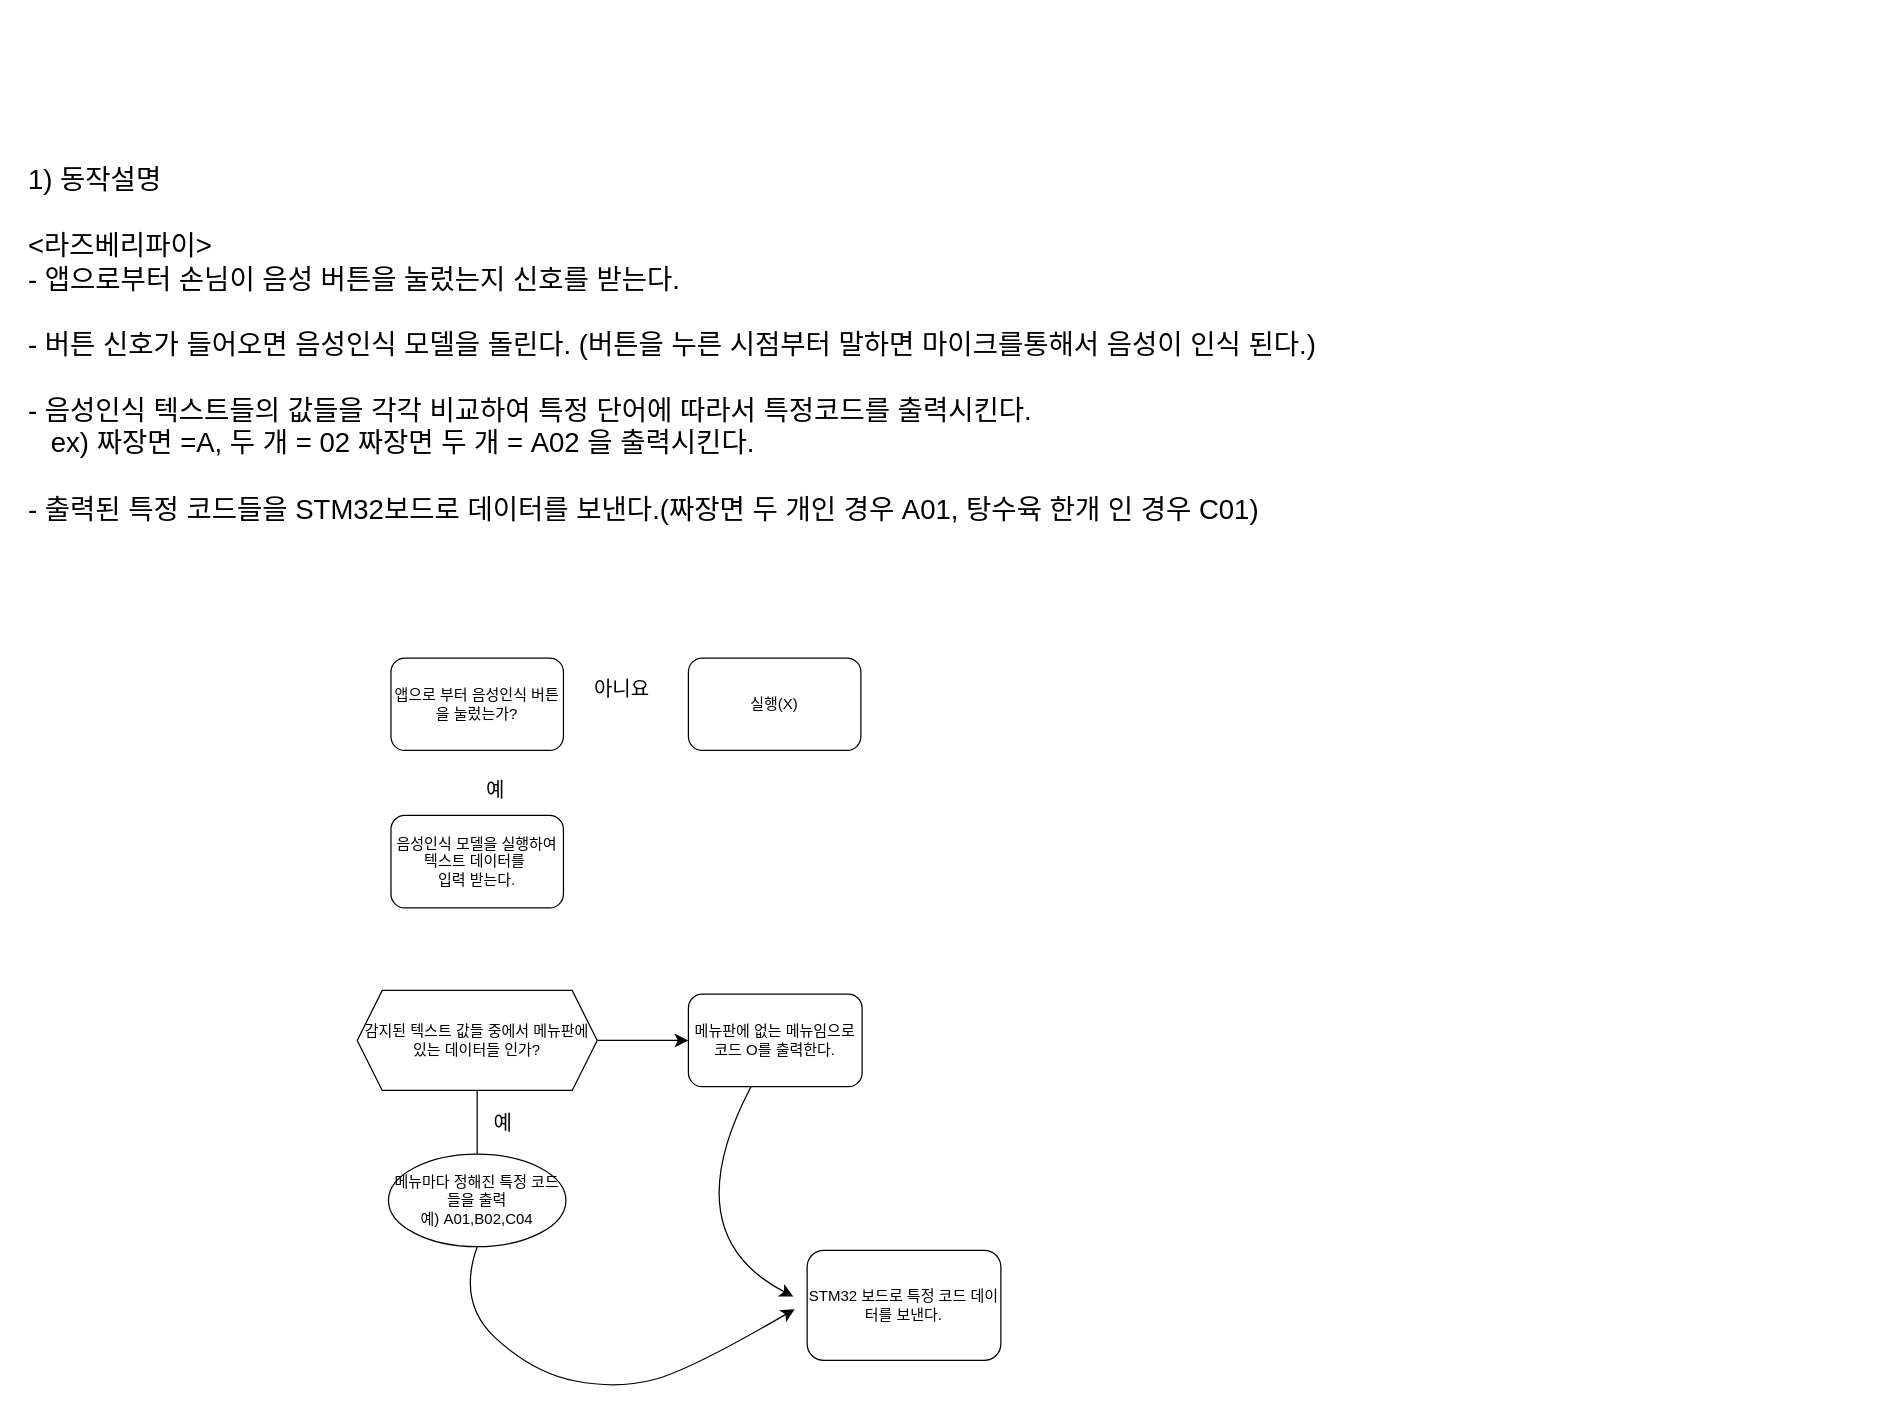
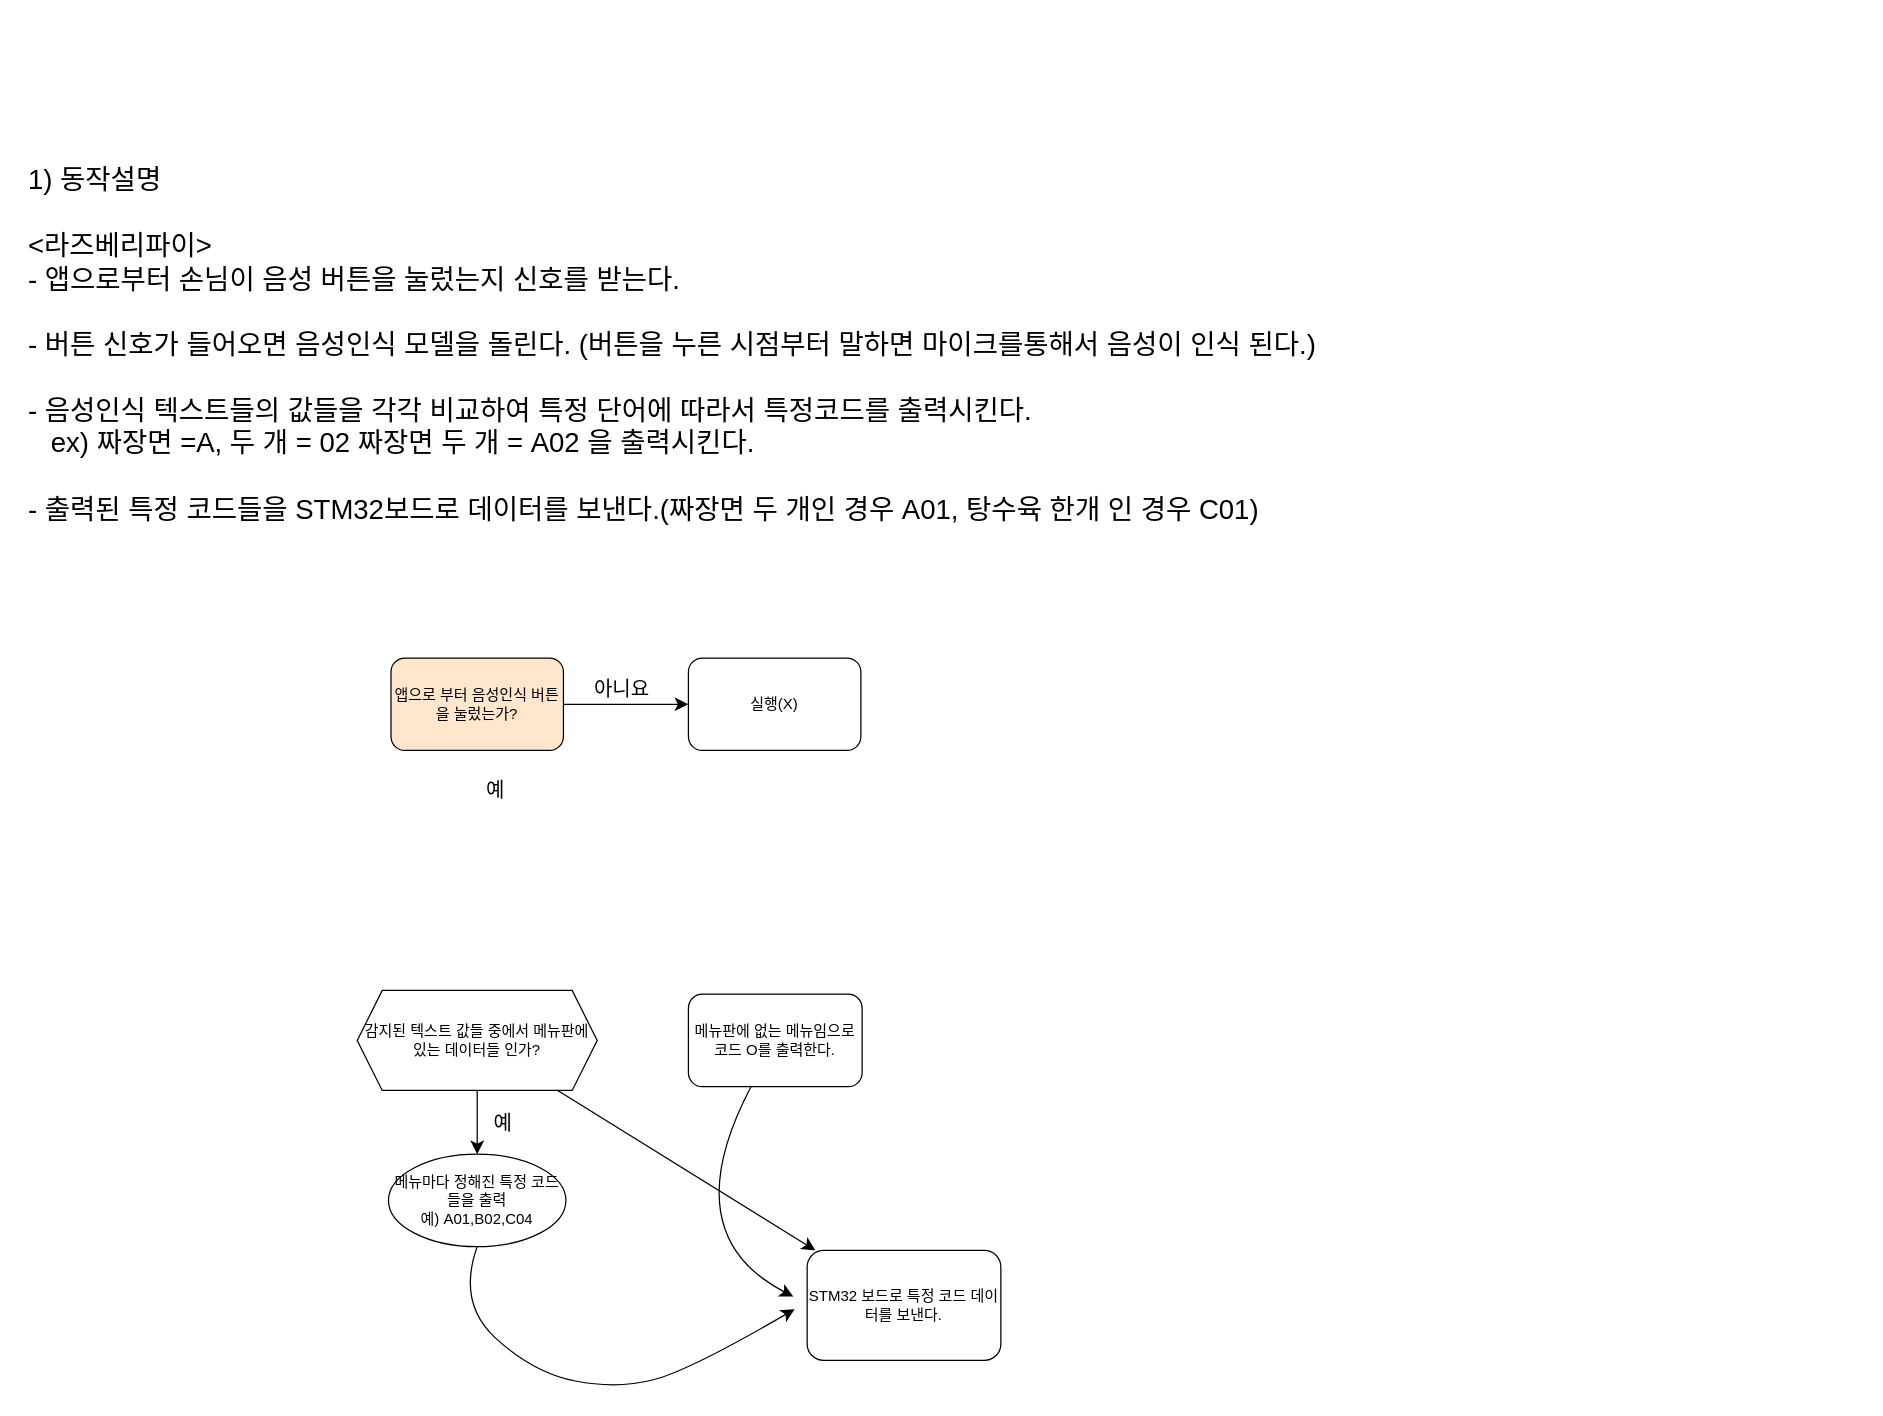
node "앱으로 부터 음성인식 버튼을 눌렀는가?": fillcolor #ffffff -> #ffe6cc
edge "앱으로 부터 음성인식 버튼을 눌렀는가?" -> "실행(X)": added
node "음성인식 모델을 실행하여 텍스트 데이터를 입력 받는다.": removed
edge "감지된 텍스트 값들 중에서 메뉴판에 있는 데이터들 인가?" -> "메뉴판에 없는 메뉴임으로 코드 O를 출력한다.": now "감지된 텍스트 값들 중에서 메뉴판에 있는 데이터들 인가?" -> "STM32 보드로 특정 코드 데이터를 보낸다."
edge "감지된 텍스트 값들 중에서 메뉴판에 있는 데이터들 인가?" -- "메뉴마다 정해진 특정 코드들을 출력 예) A01,B02,C04": arrowhead none -> classic
